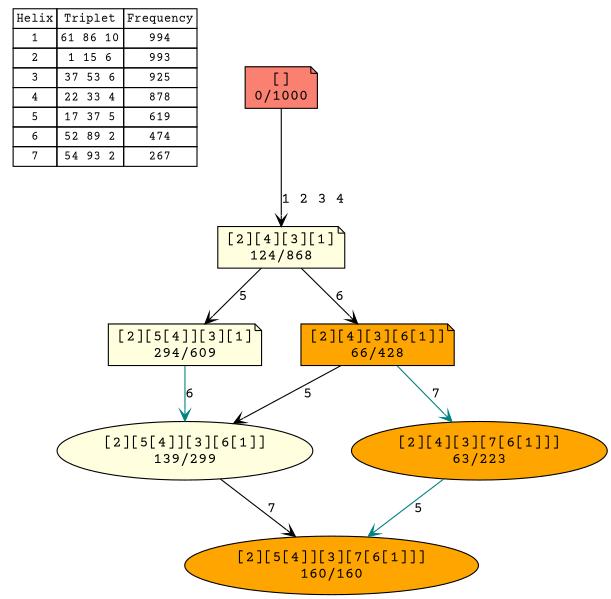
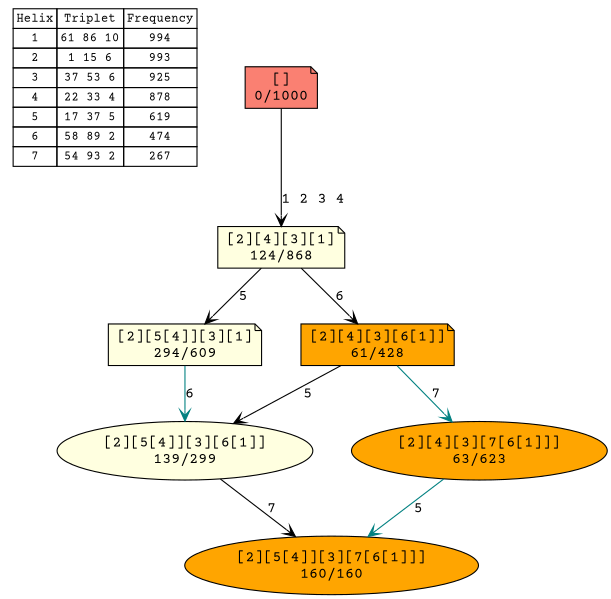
node "Helix": text "52 89 2" -> "58 89 2"
node "[2][4][3][6[1]] 66/428": label "[2][4][3][6[1]] 66/428" -> "[2][4][3][6[1]] 61/428"
node "[2][4][3][7[6[1]]] 63/223": label "[2][4][3][7[6[1]]] 63/223" -> "[2][4][3][7[6[1]]] 63/623"
